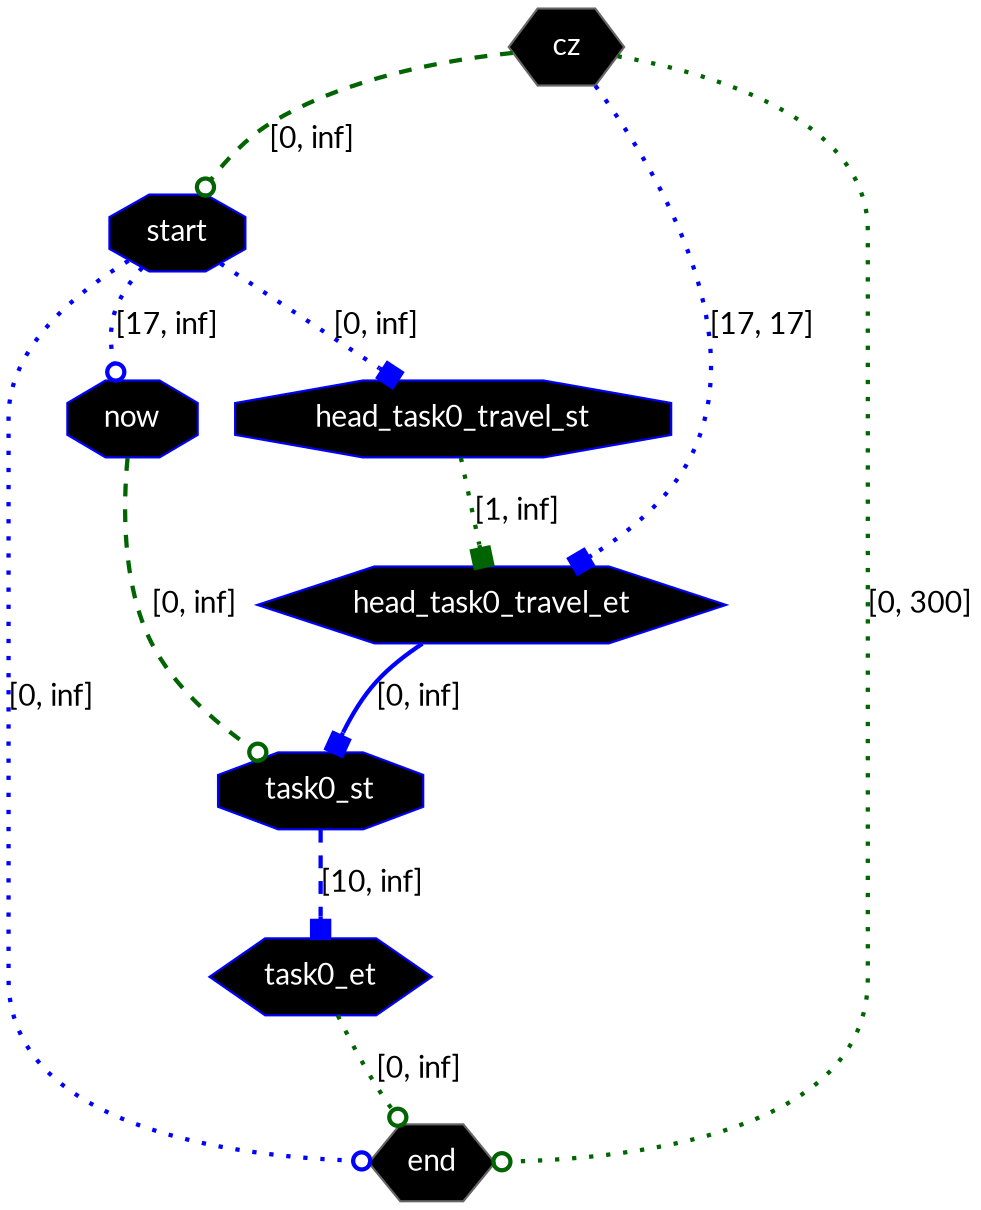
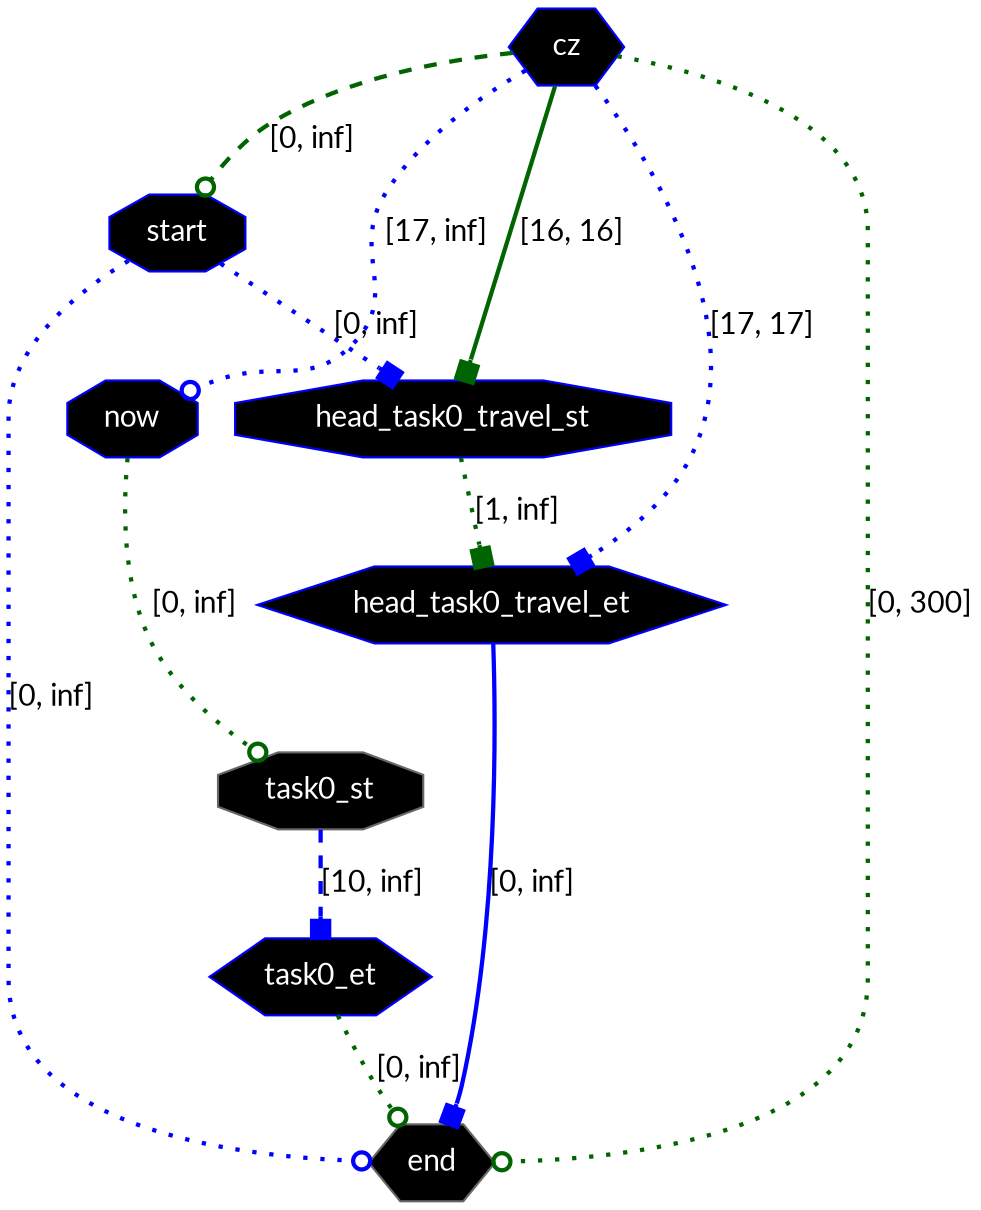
node "cz": color gray40 -> blue
edge "cz" -> "head_task0_travel_st": added, label "[16, 16]"
edge "start" -> "now": now "cz" -> "now"
edge "now" -> "task0_st": style dashed -> dotted
edge "head_task0_travel_et" -> "task0_st": now "head_task0_travel_et" -> "end"
node "task0_st": color blue -> gray40
